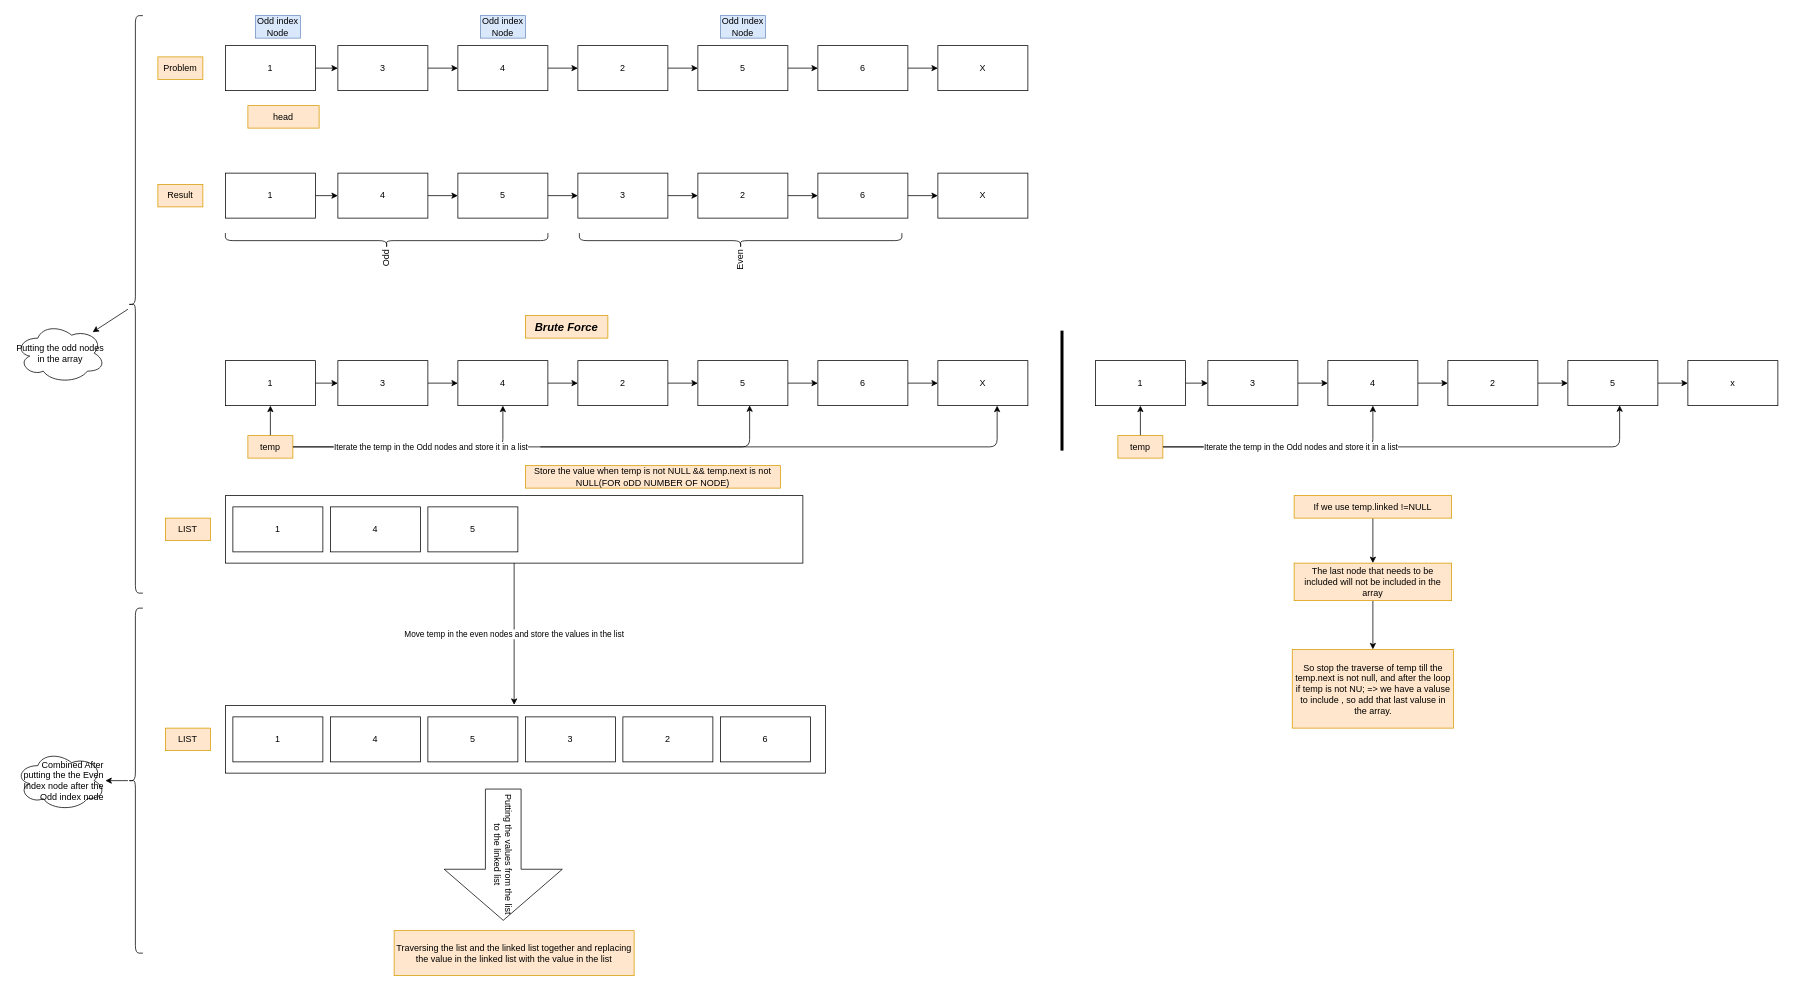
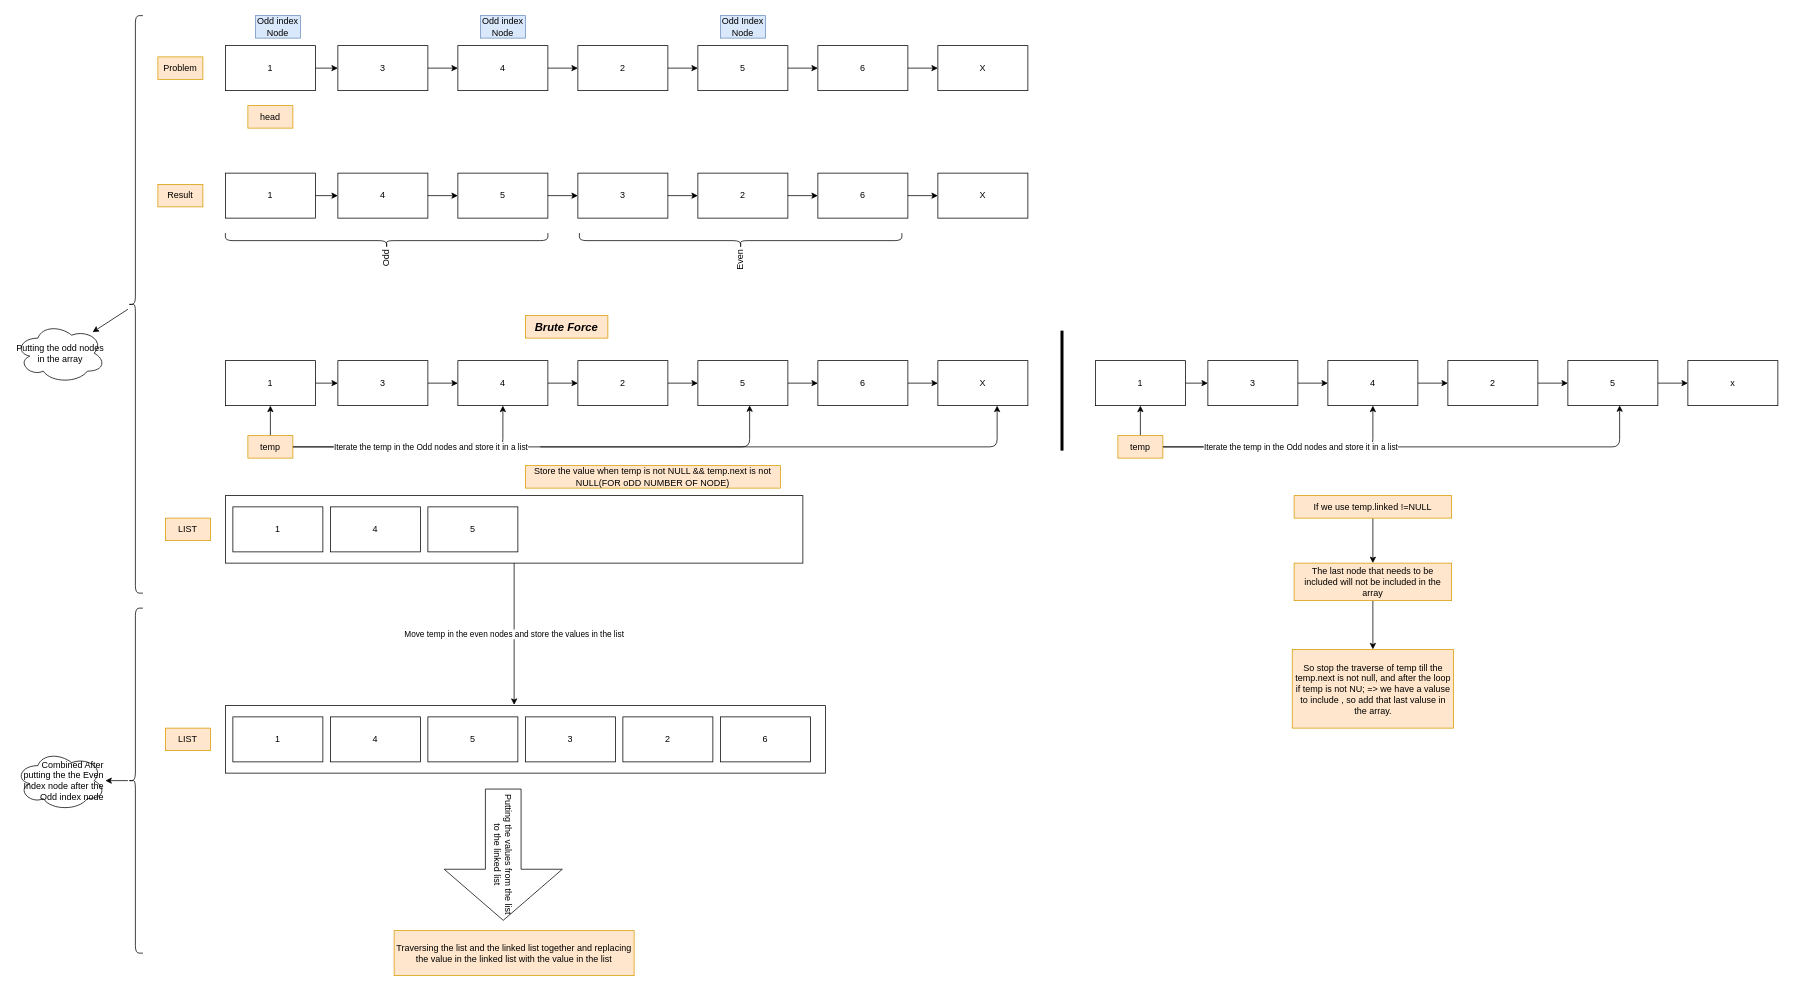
node "head": size 71x23 -> 45x23
